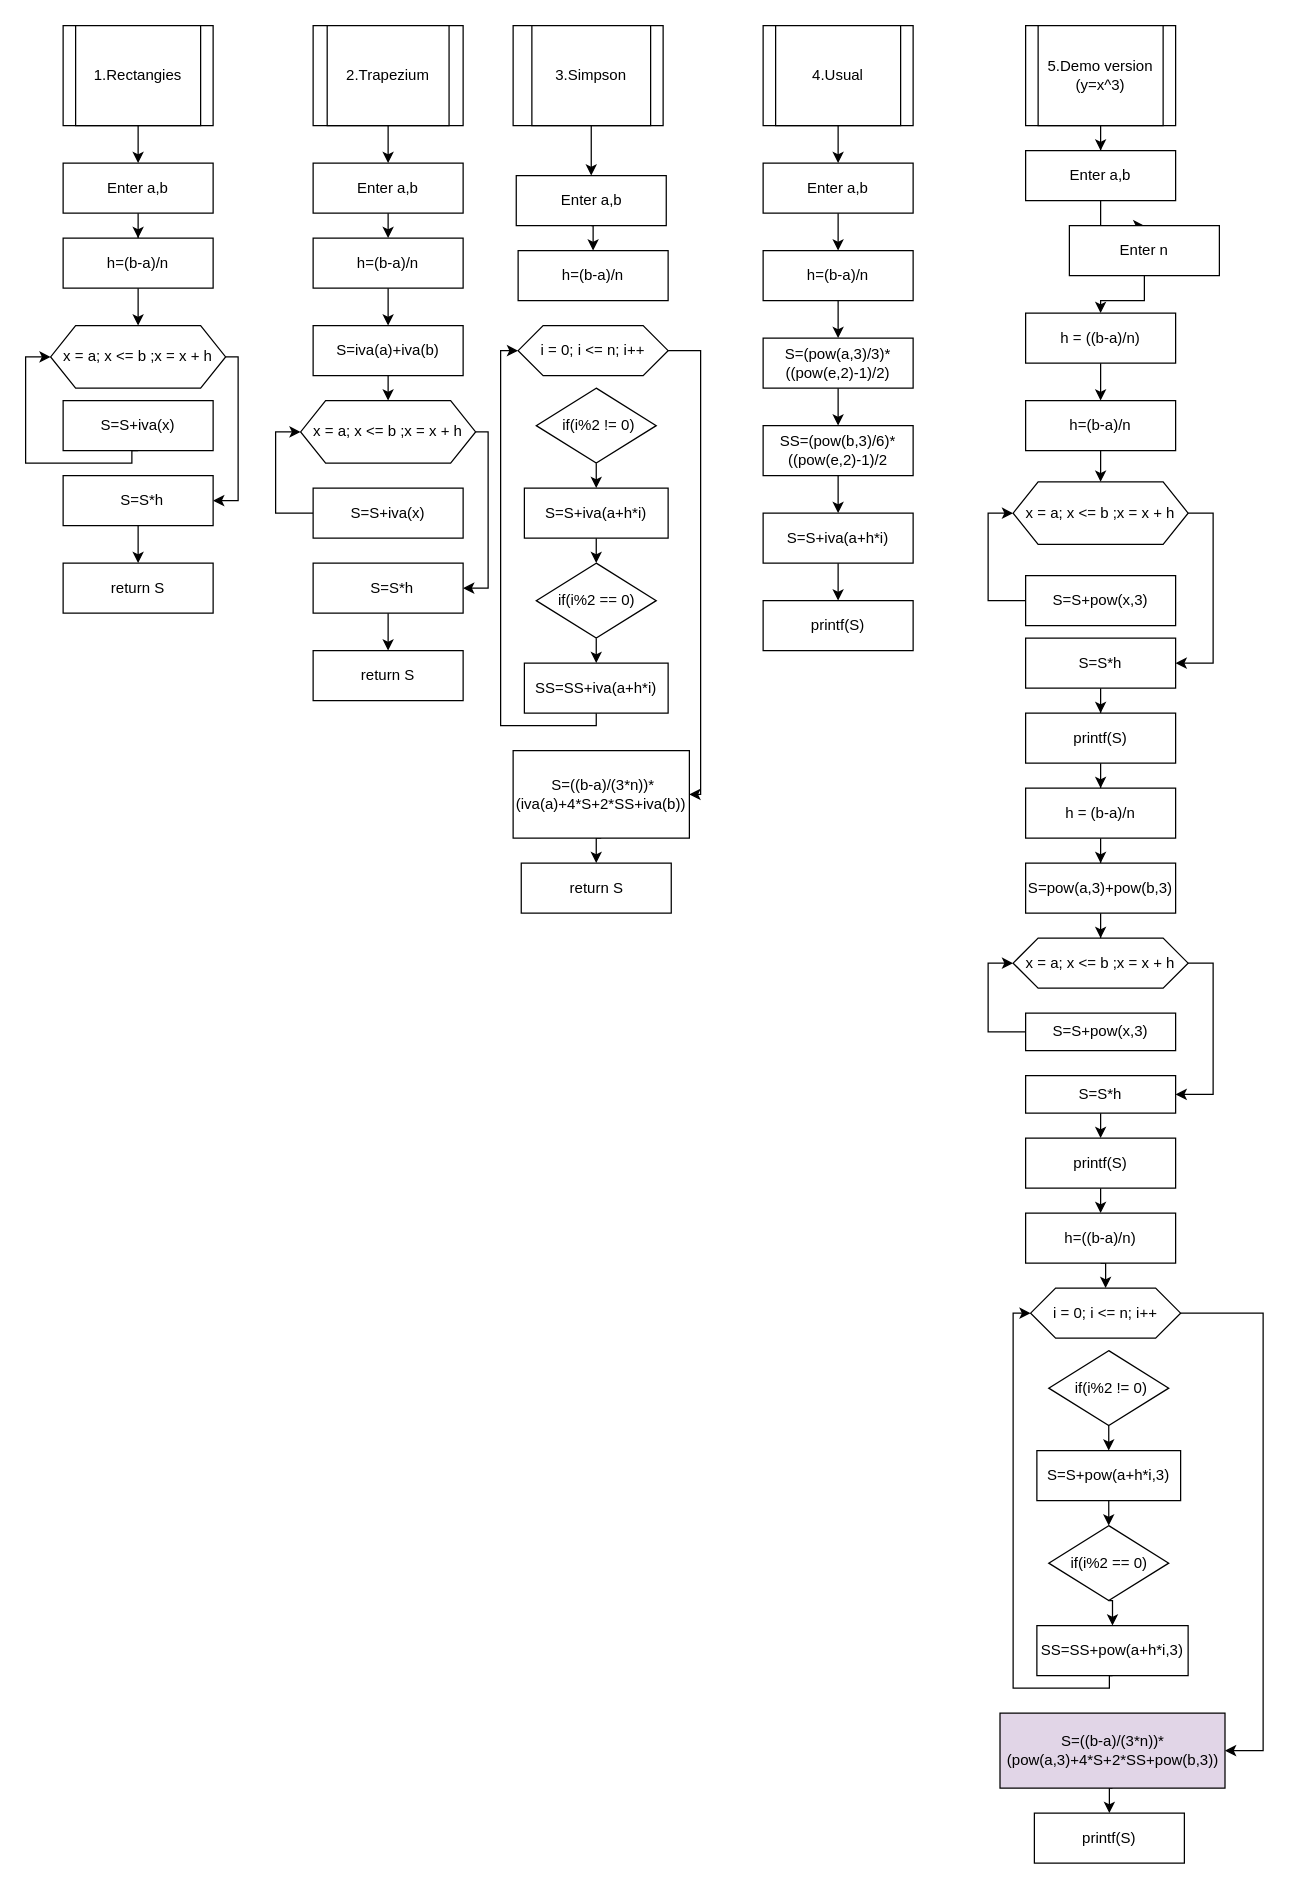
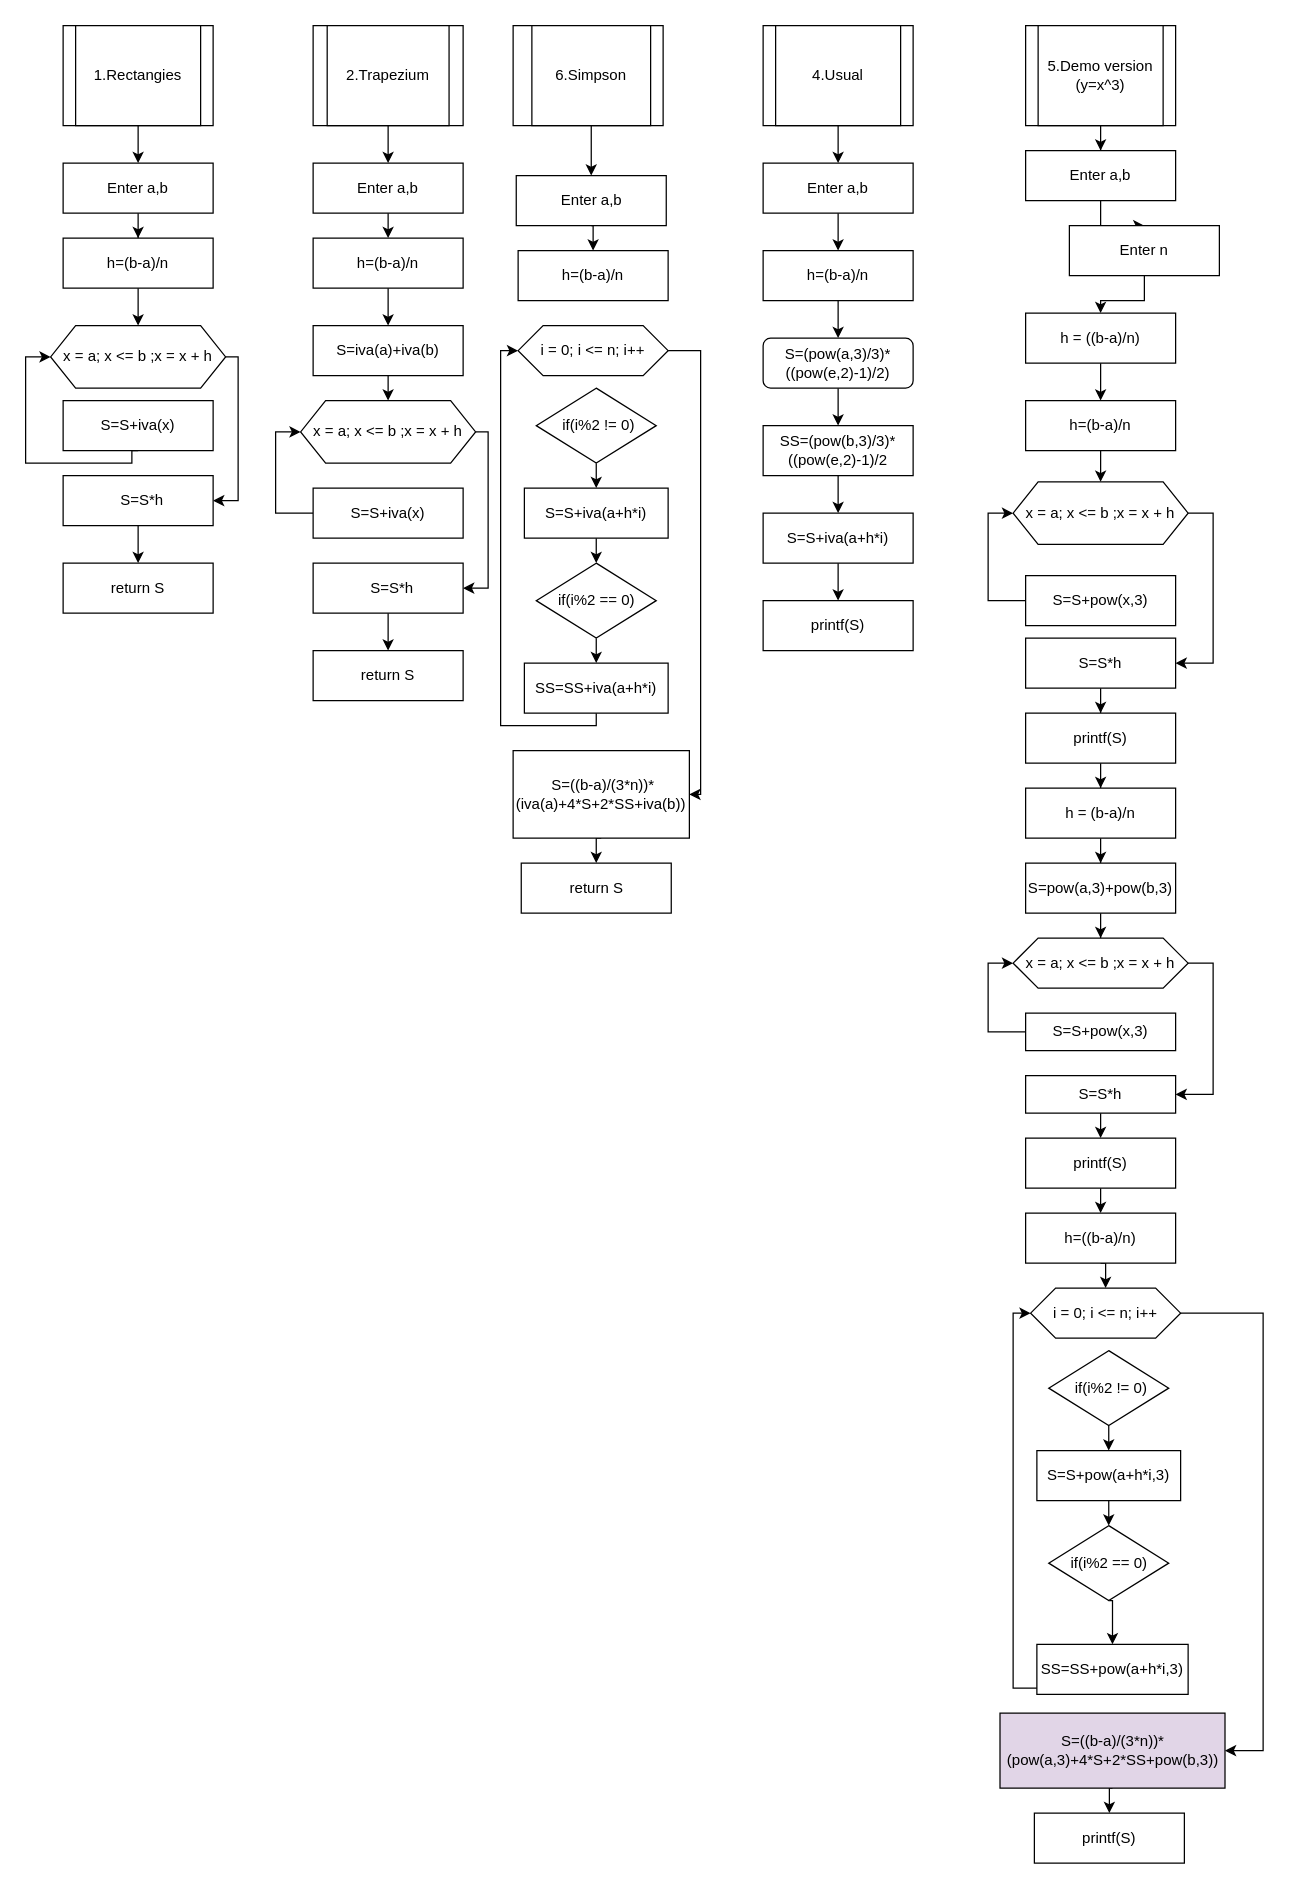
node "3.Simpson": label "3.Simpson" -> "6.Simpson"
node "S=(pow(a,3)/3)*((pow(e,2)-1)/2)": shape rectangle -> rounded rectangle
node "SS=(pow(b,3)/6)*((pow(e,2)-1)/2": label "SS=(pow(b,3)/6)*((pow(e,2)-1)/2" -> "SS=(pow(b,3)/3)*((pow(e,2)-1)/2"
node "SS=SS+pow(a+h*i,3)": moved (1113, 1651) -> (1113, 1669)
